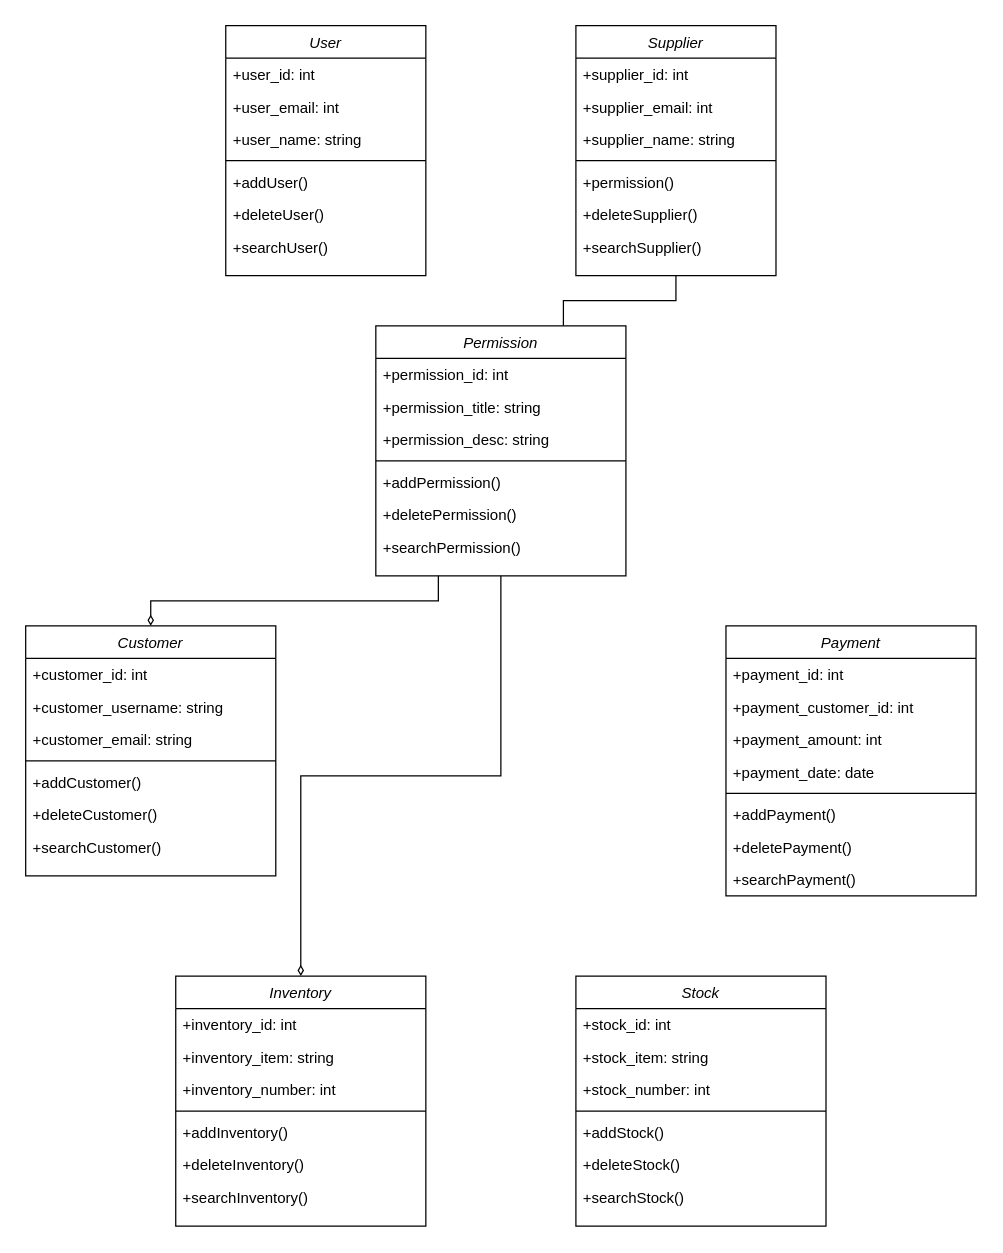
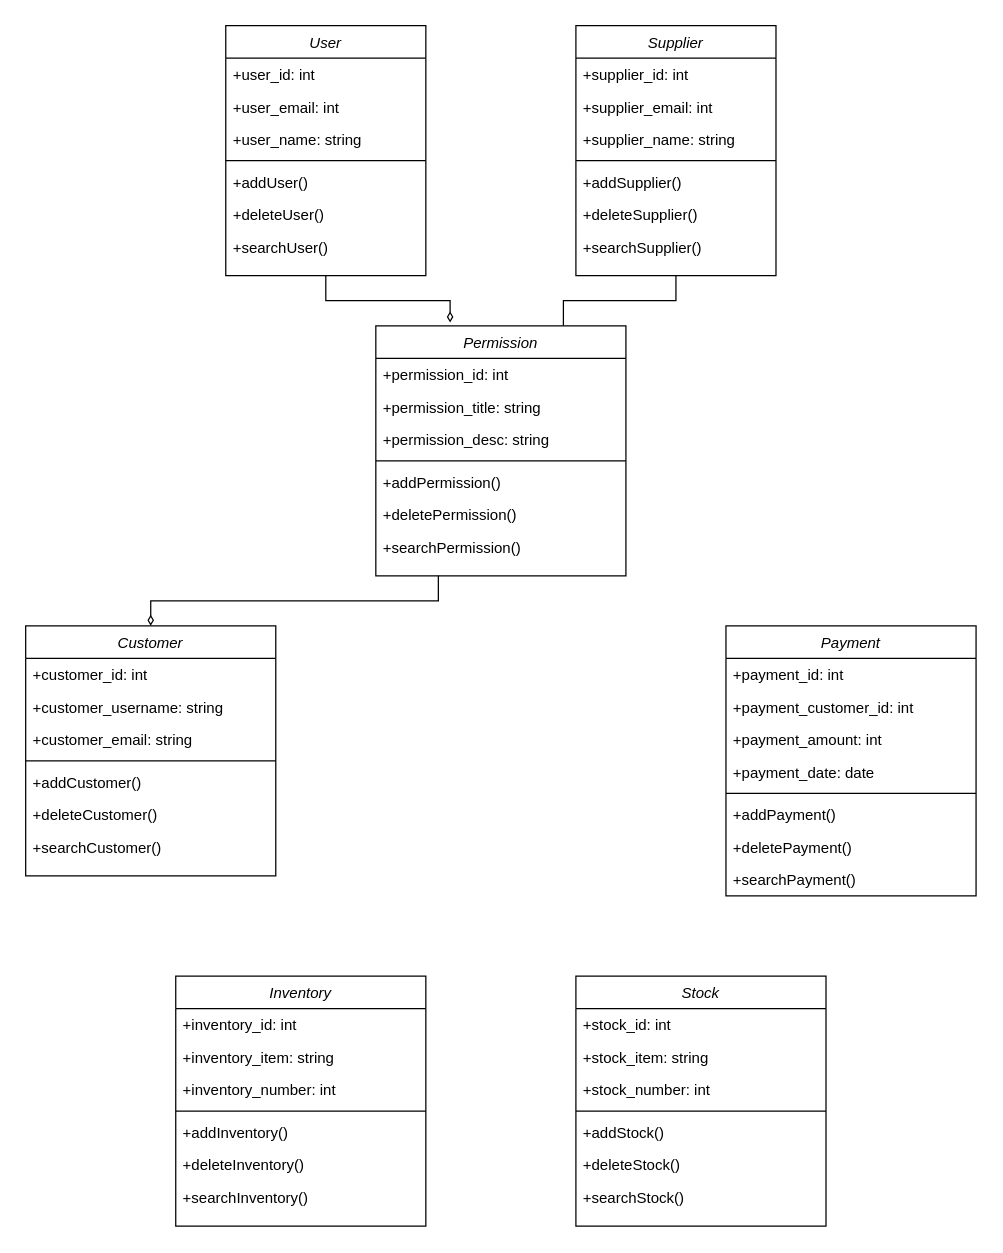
node "+permission()": label "+permission()" -> "+addSupplier()"
edge "User" -> "Permission": added
edge "Permission" -> "Inventory": removed
